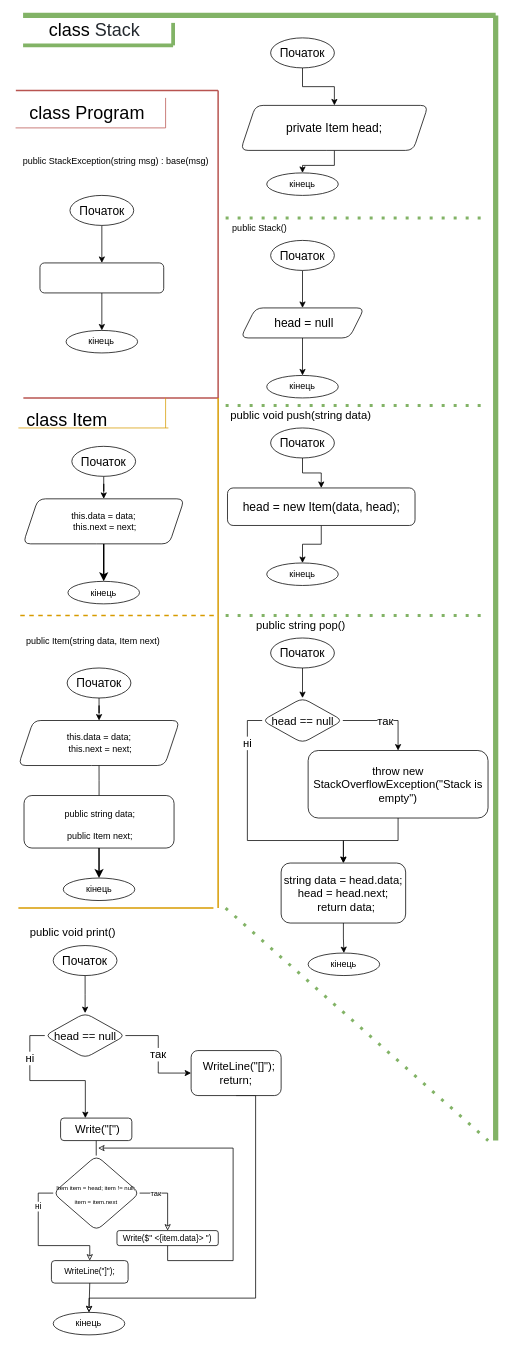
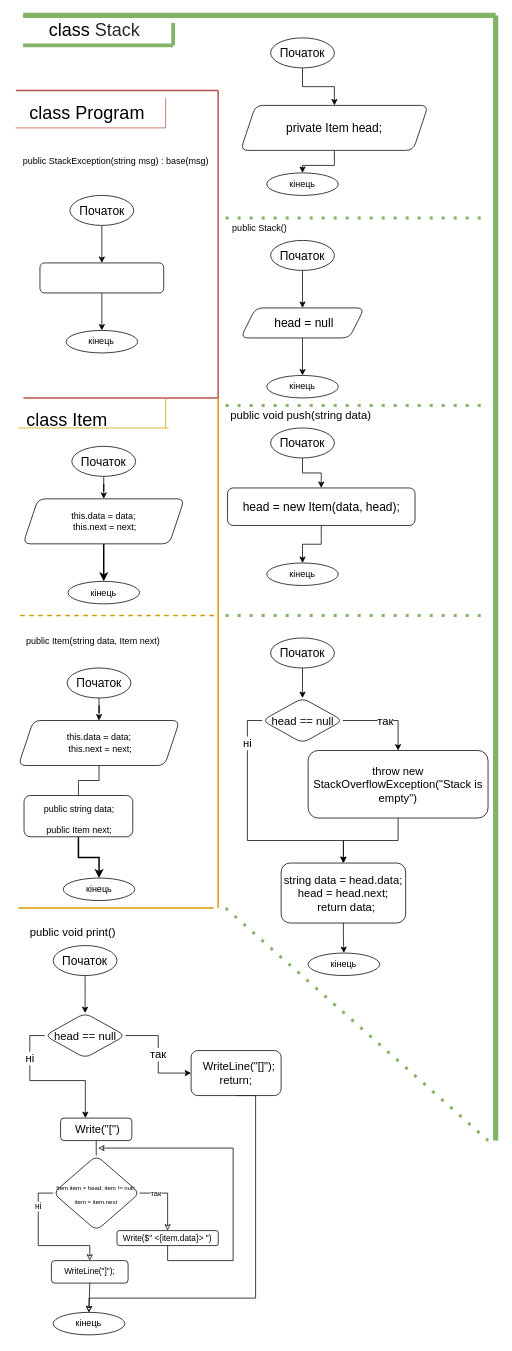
node "public string pop()": removed
node "public string data; public Item next;": size 150x53 -> 109x41
